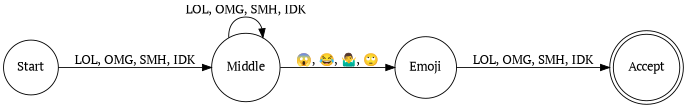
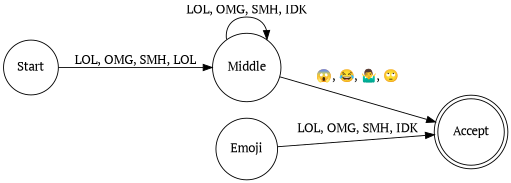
edge "Start" -> "Middle": label "LOL, OMG, SMH, IDK" -> "LOL, OMG, SMH, LOL"
edge "Middle" -> "Emoji": now "Middle" -> "Accept"
